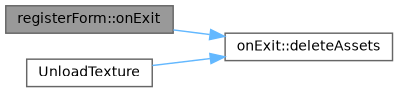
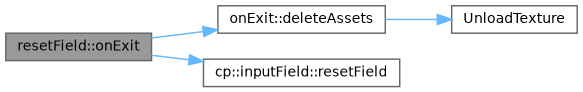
node "registerForm::onExit": label "registerForm::onExit" -> "resetField::onExit"
edge "UnloadTexture" -> "onExit::deleteAssets": reversed
node "cp::inputField::resetField": added
